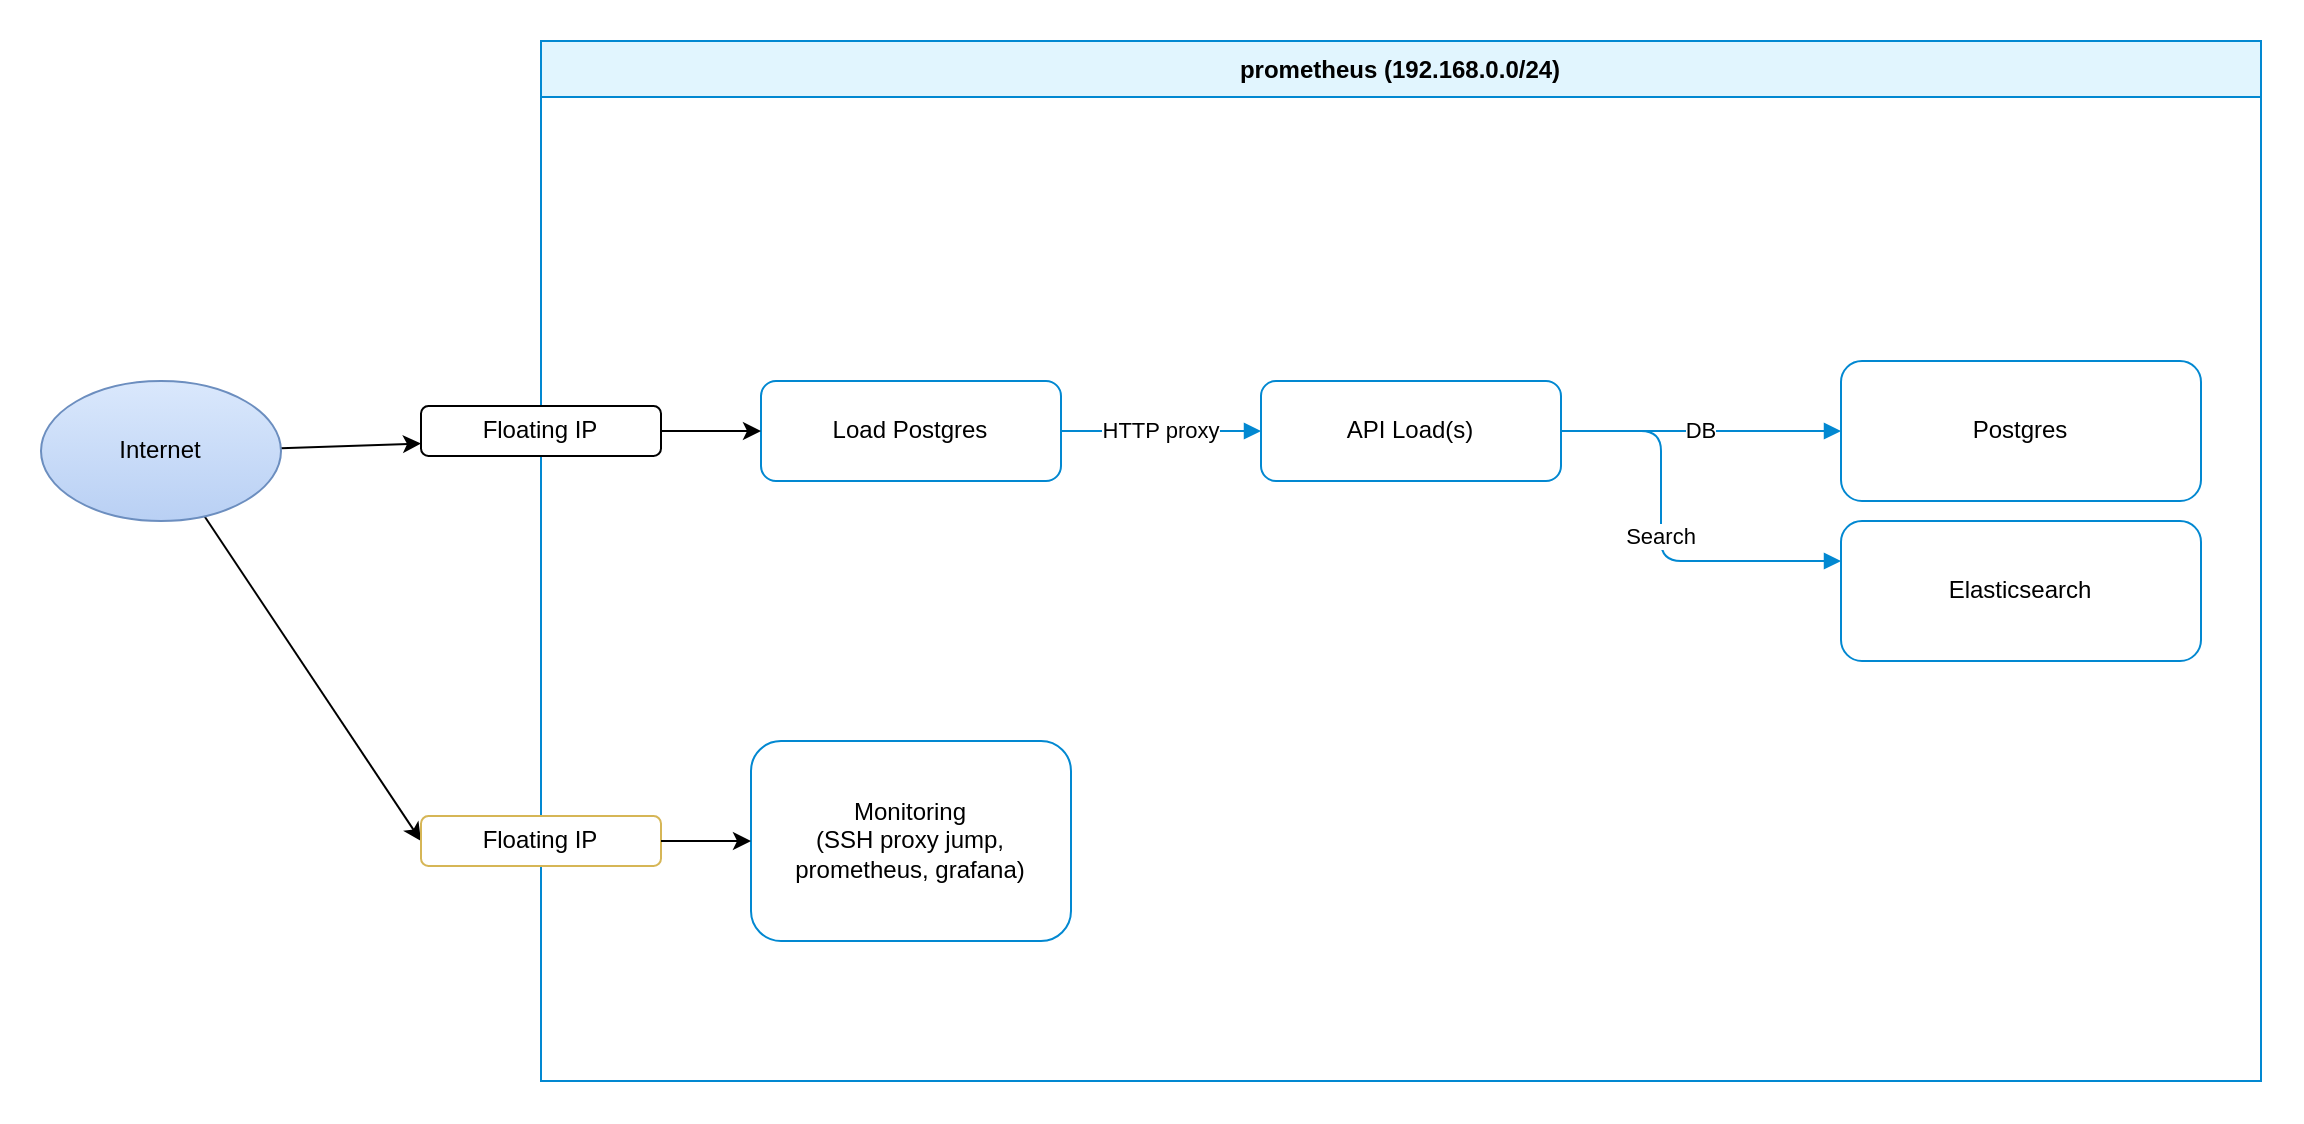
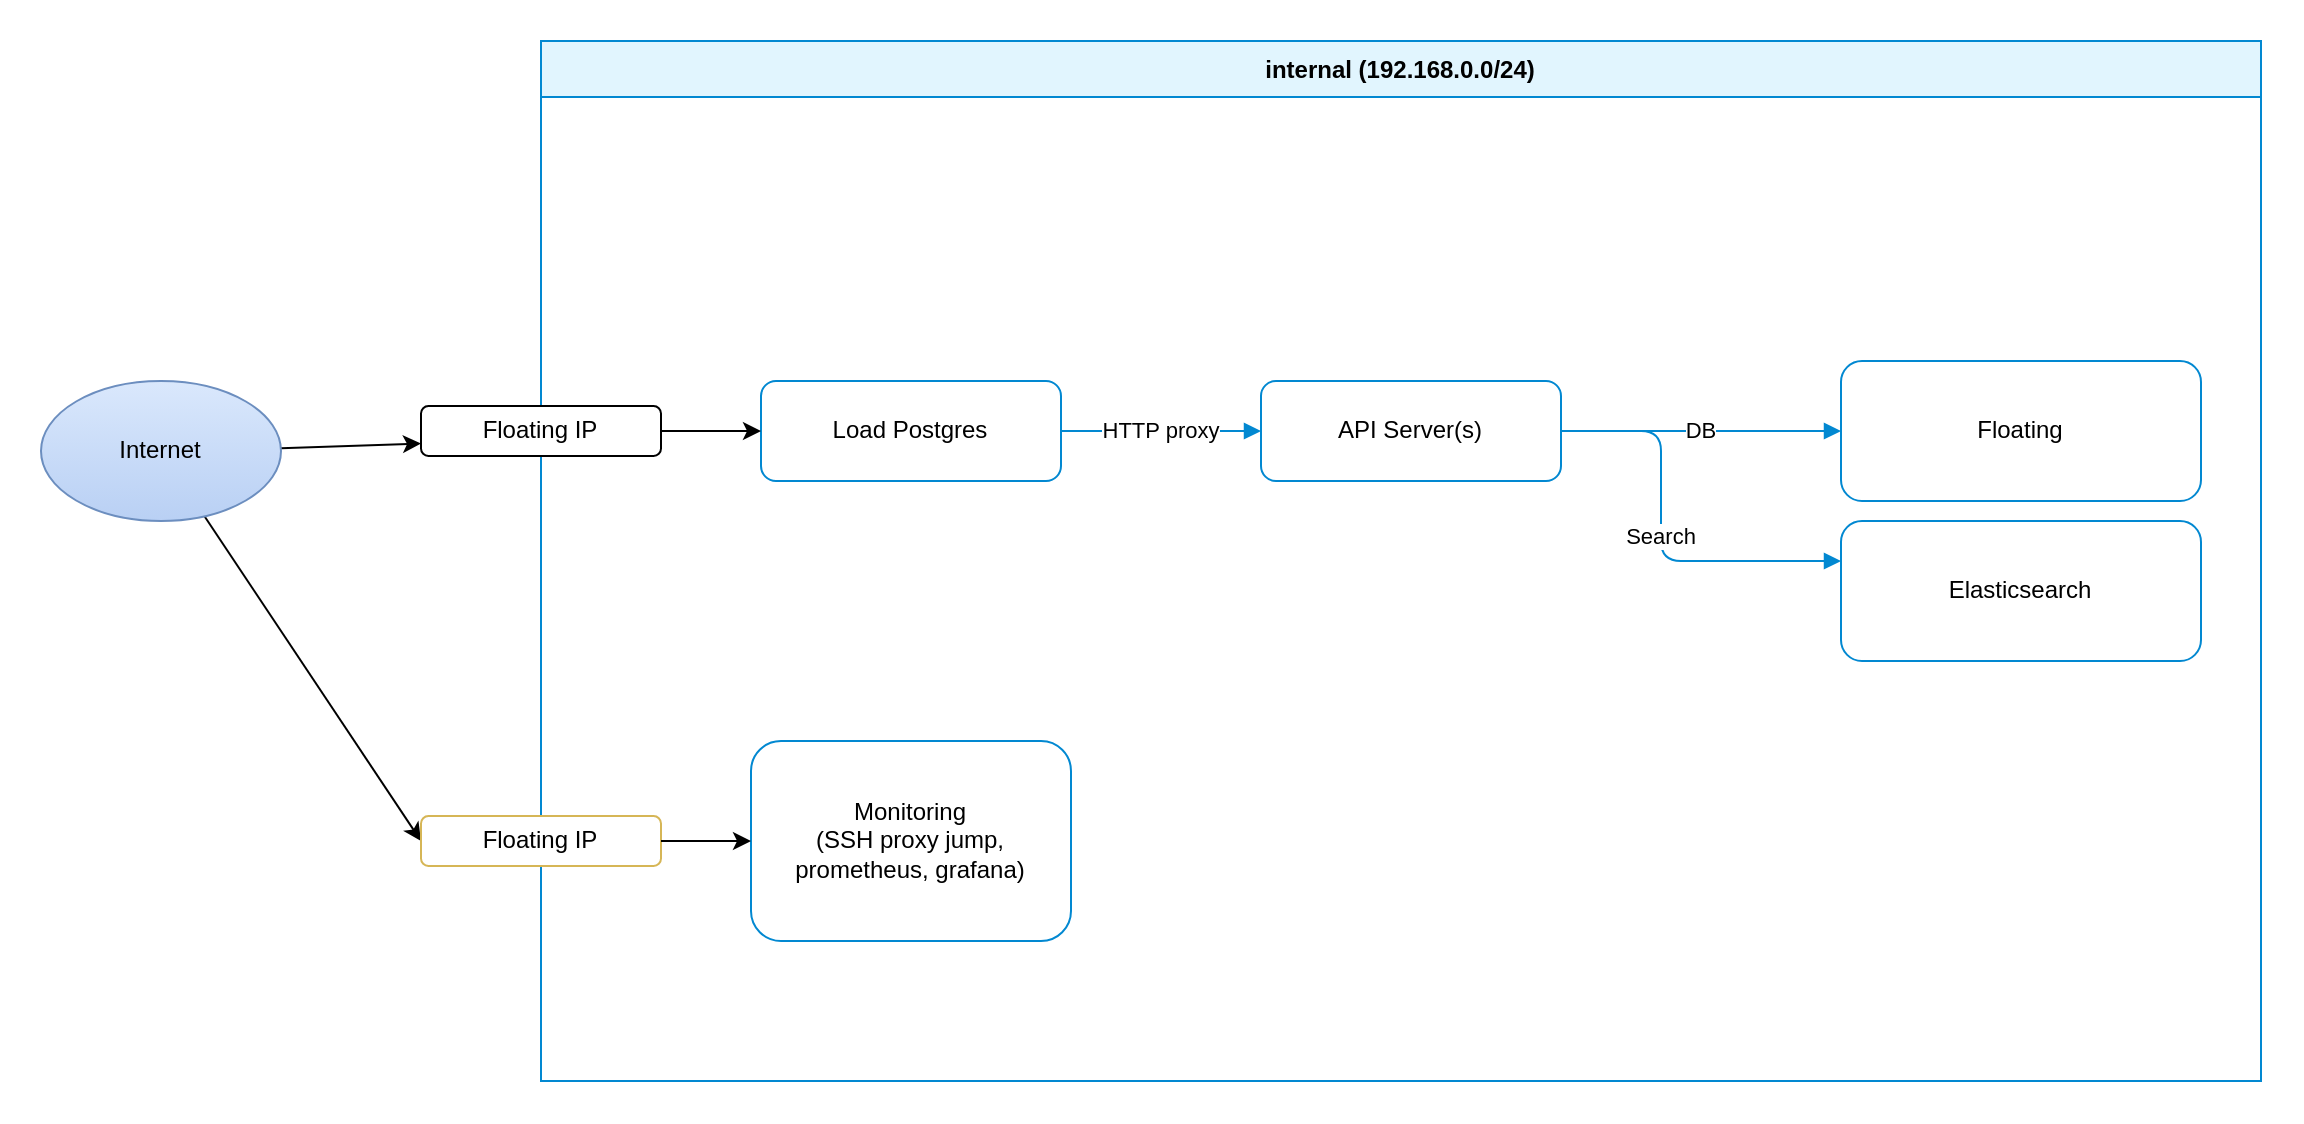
node "prometheus (192.168.0.0/24)": label "prometheus (192.168.0.0/24)" -> "internal (192.168.0.0/24)"
node "API Load(s)": label "API Load(s)" -> "API Server(s)"
node "Postgres": label "Postgres" -> "Floating"
